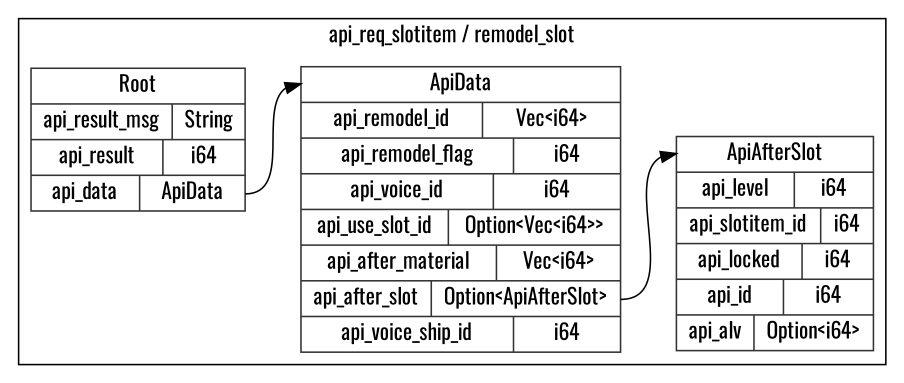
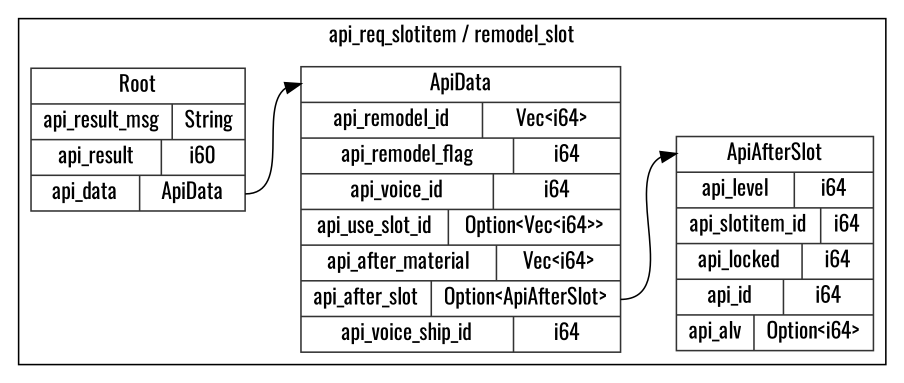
node "Root": text "i64" -> "i60"
